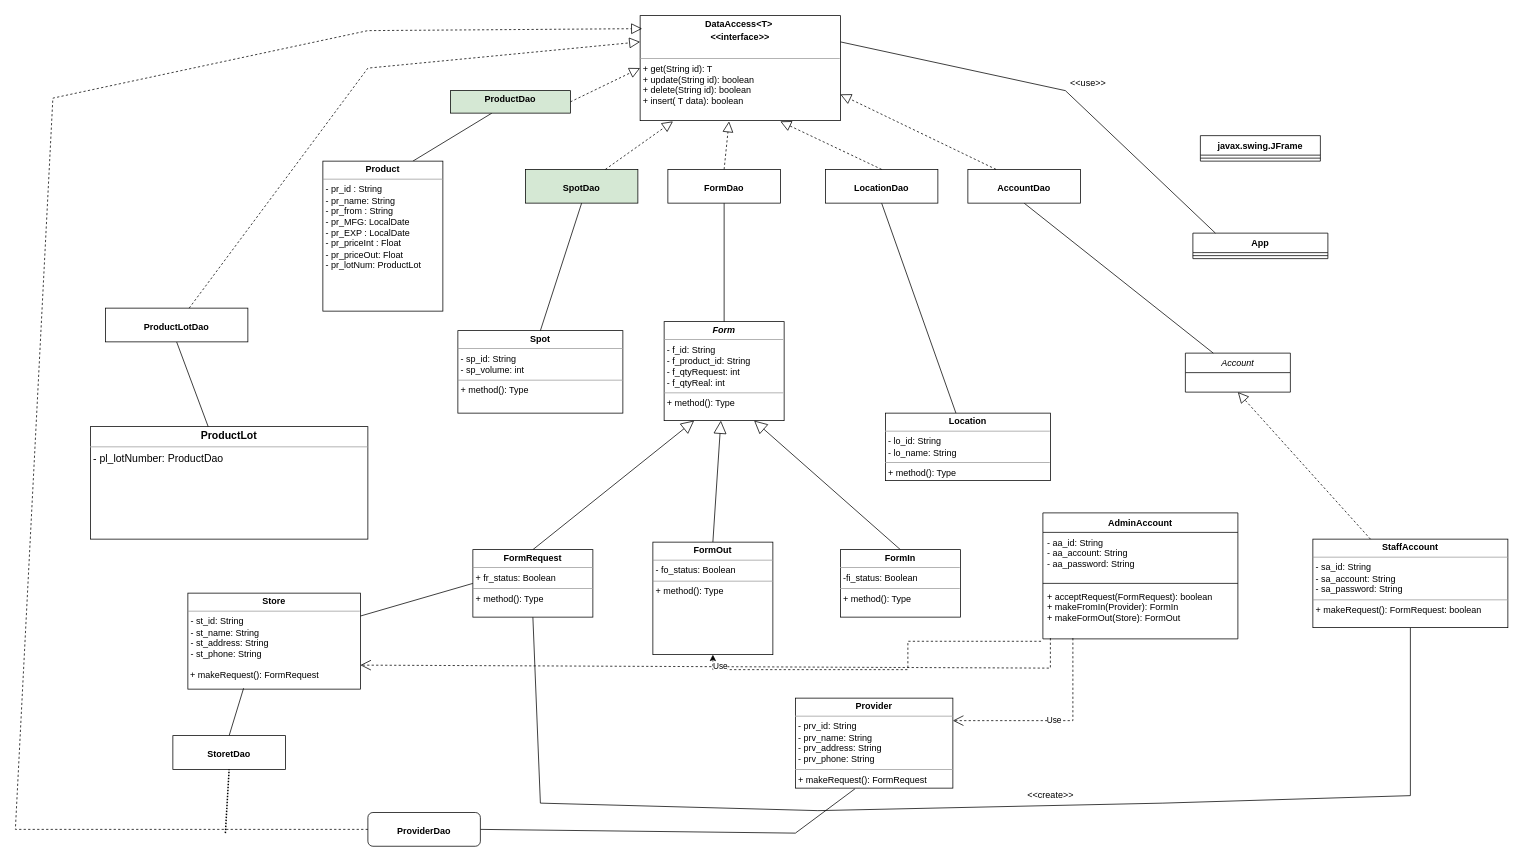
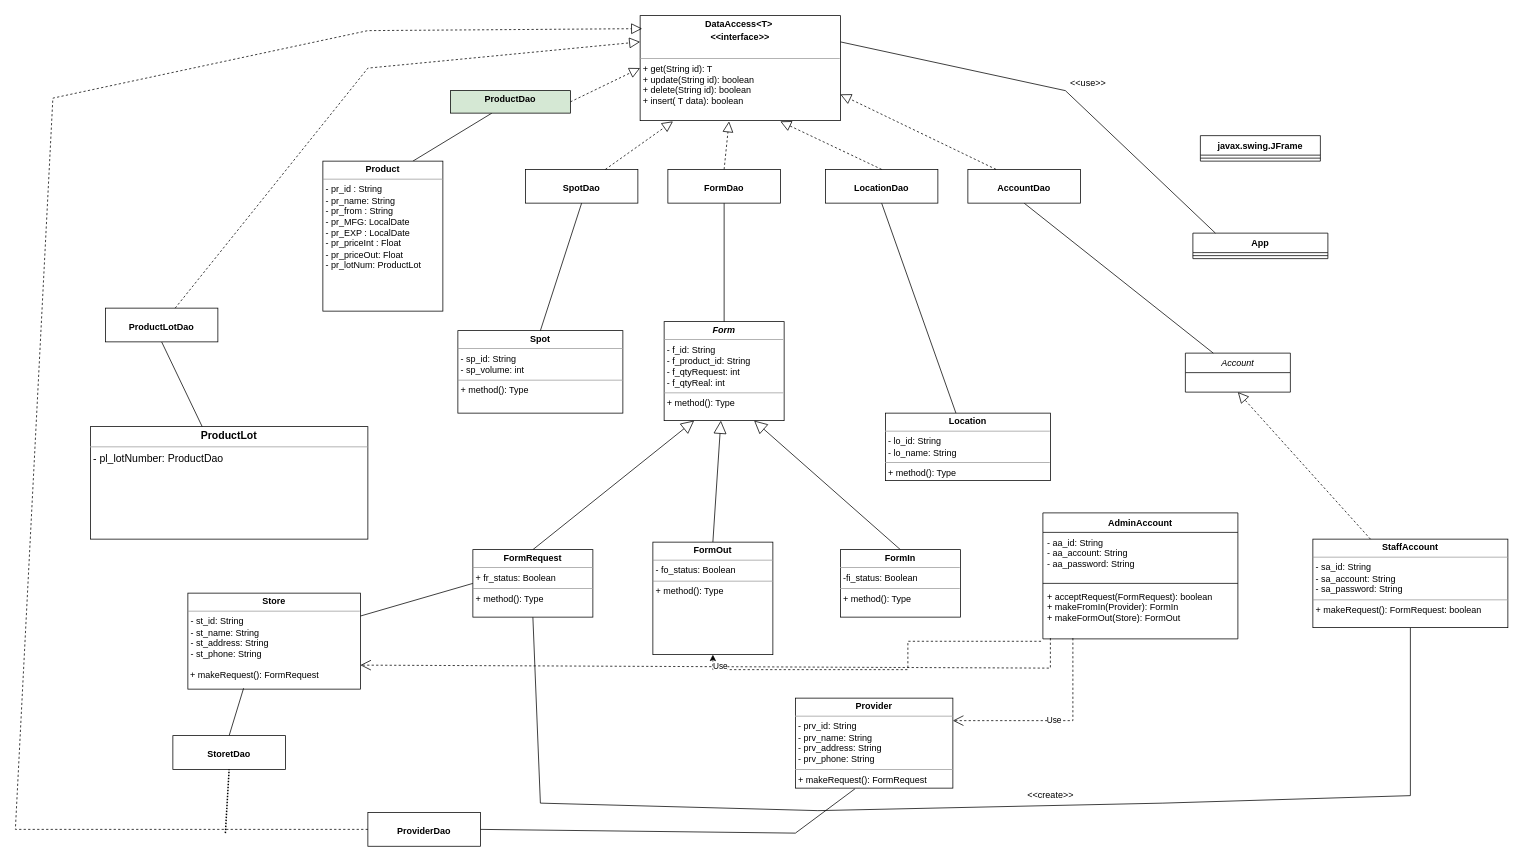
node "SpotDao": fillcolor #d5e8d4 -> #ffffff
node "ProductLotDao": size 143x34 -> 113x34
node "ProviderDao": shape rounded rectangle -> rectangle
